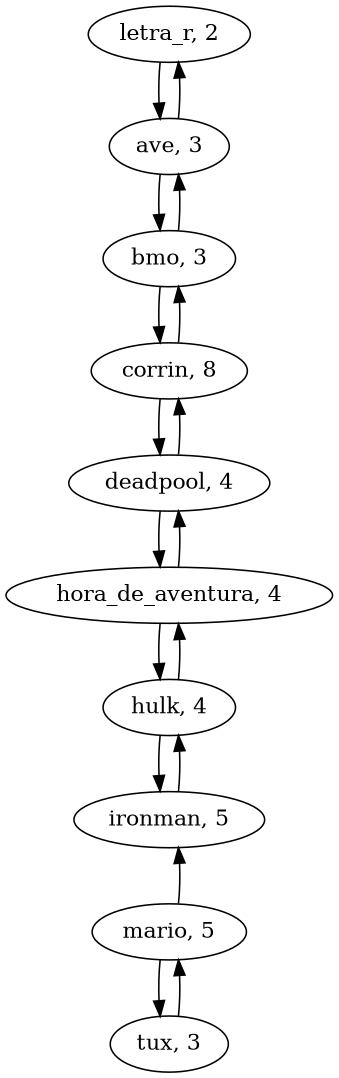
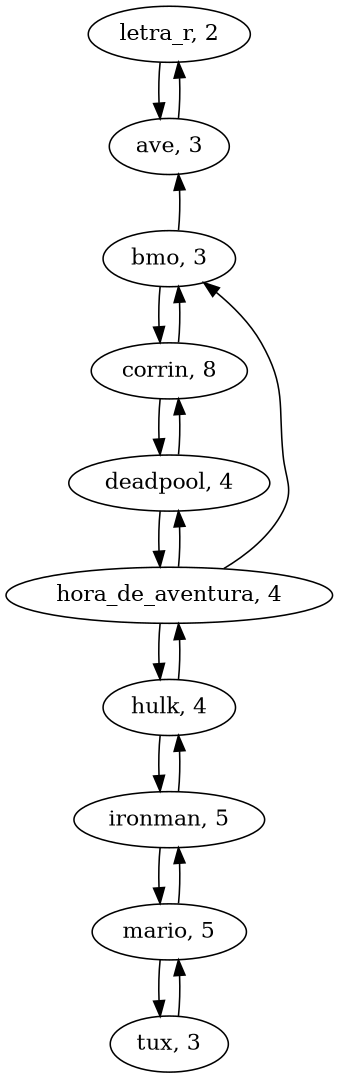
edge "ave, 3" -> "bmo, 3": now "hora_de_aventura, 4" -> "bmo, 3"
edge "ironman, 5" -> "mario, 5": added
